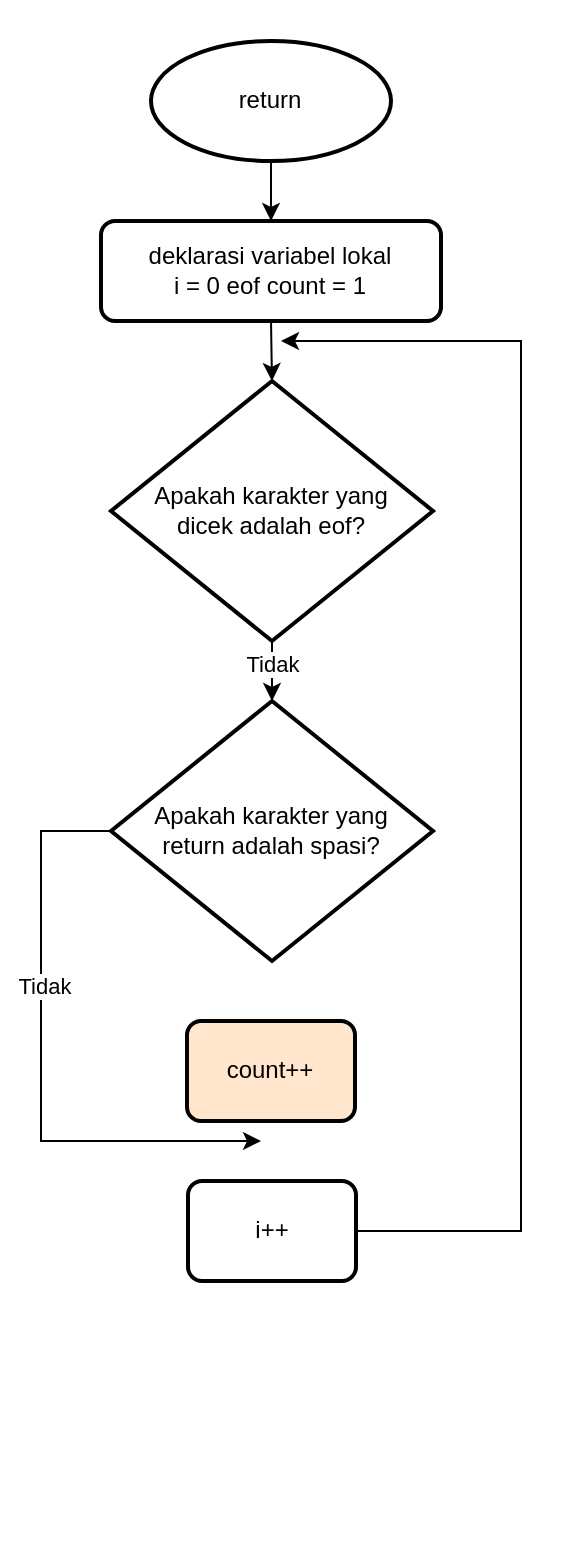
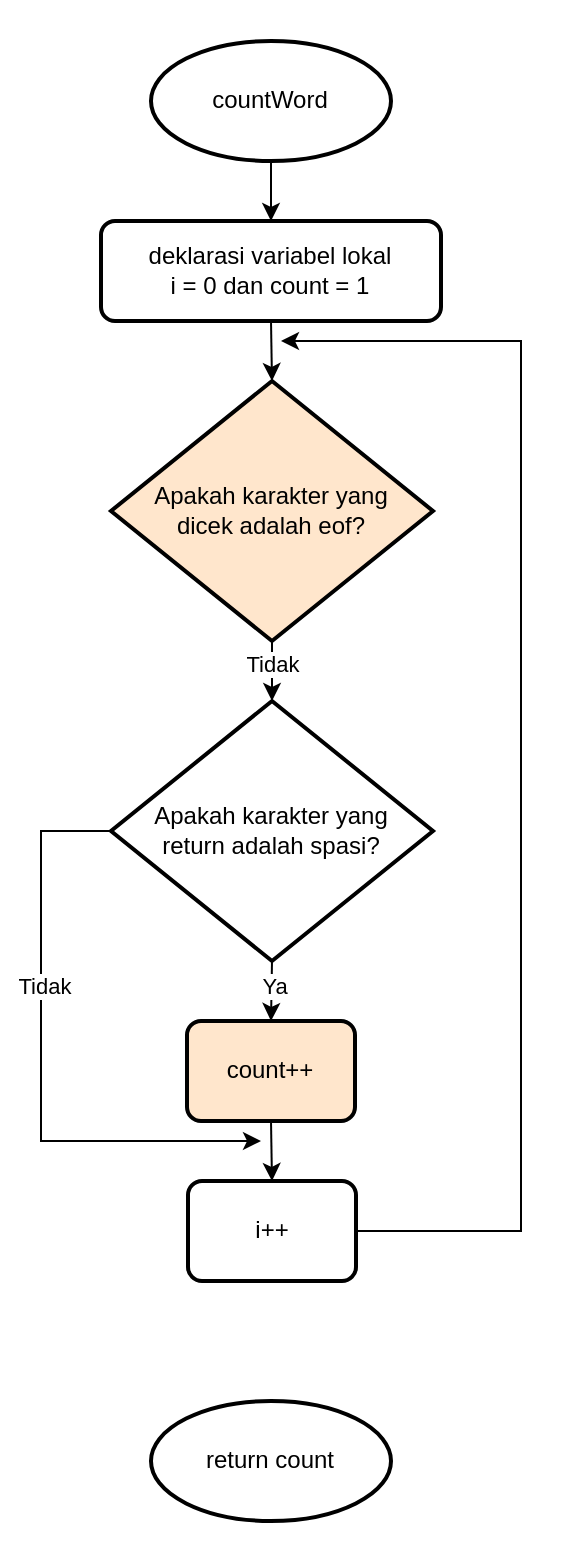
node "return": label "return" -> "countWord"
node "deklarasi variabel lokal i = 0 eof count = 1": label "deklarasi variabel lokal i = 0 eof count = 1" -> "deklarasi variabel lokal i = 0 dan count = 1"
node "Apakah karakter yang dicek adalah eof?": fillcolor #ffffff -> #ffe6cc
edge "Apakah karakter yang return adalah spasi?" -> "count++": added, label "Ya"
edge "count++" -> "i++": added
node "return count": added
